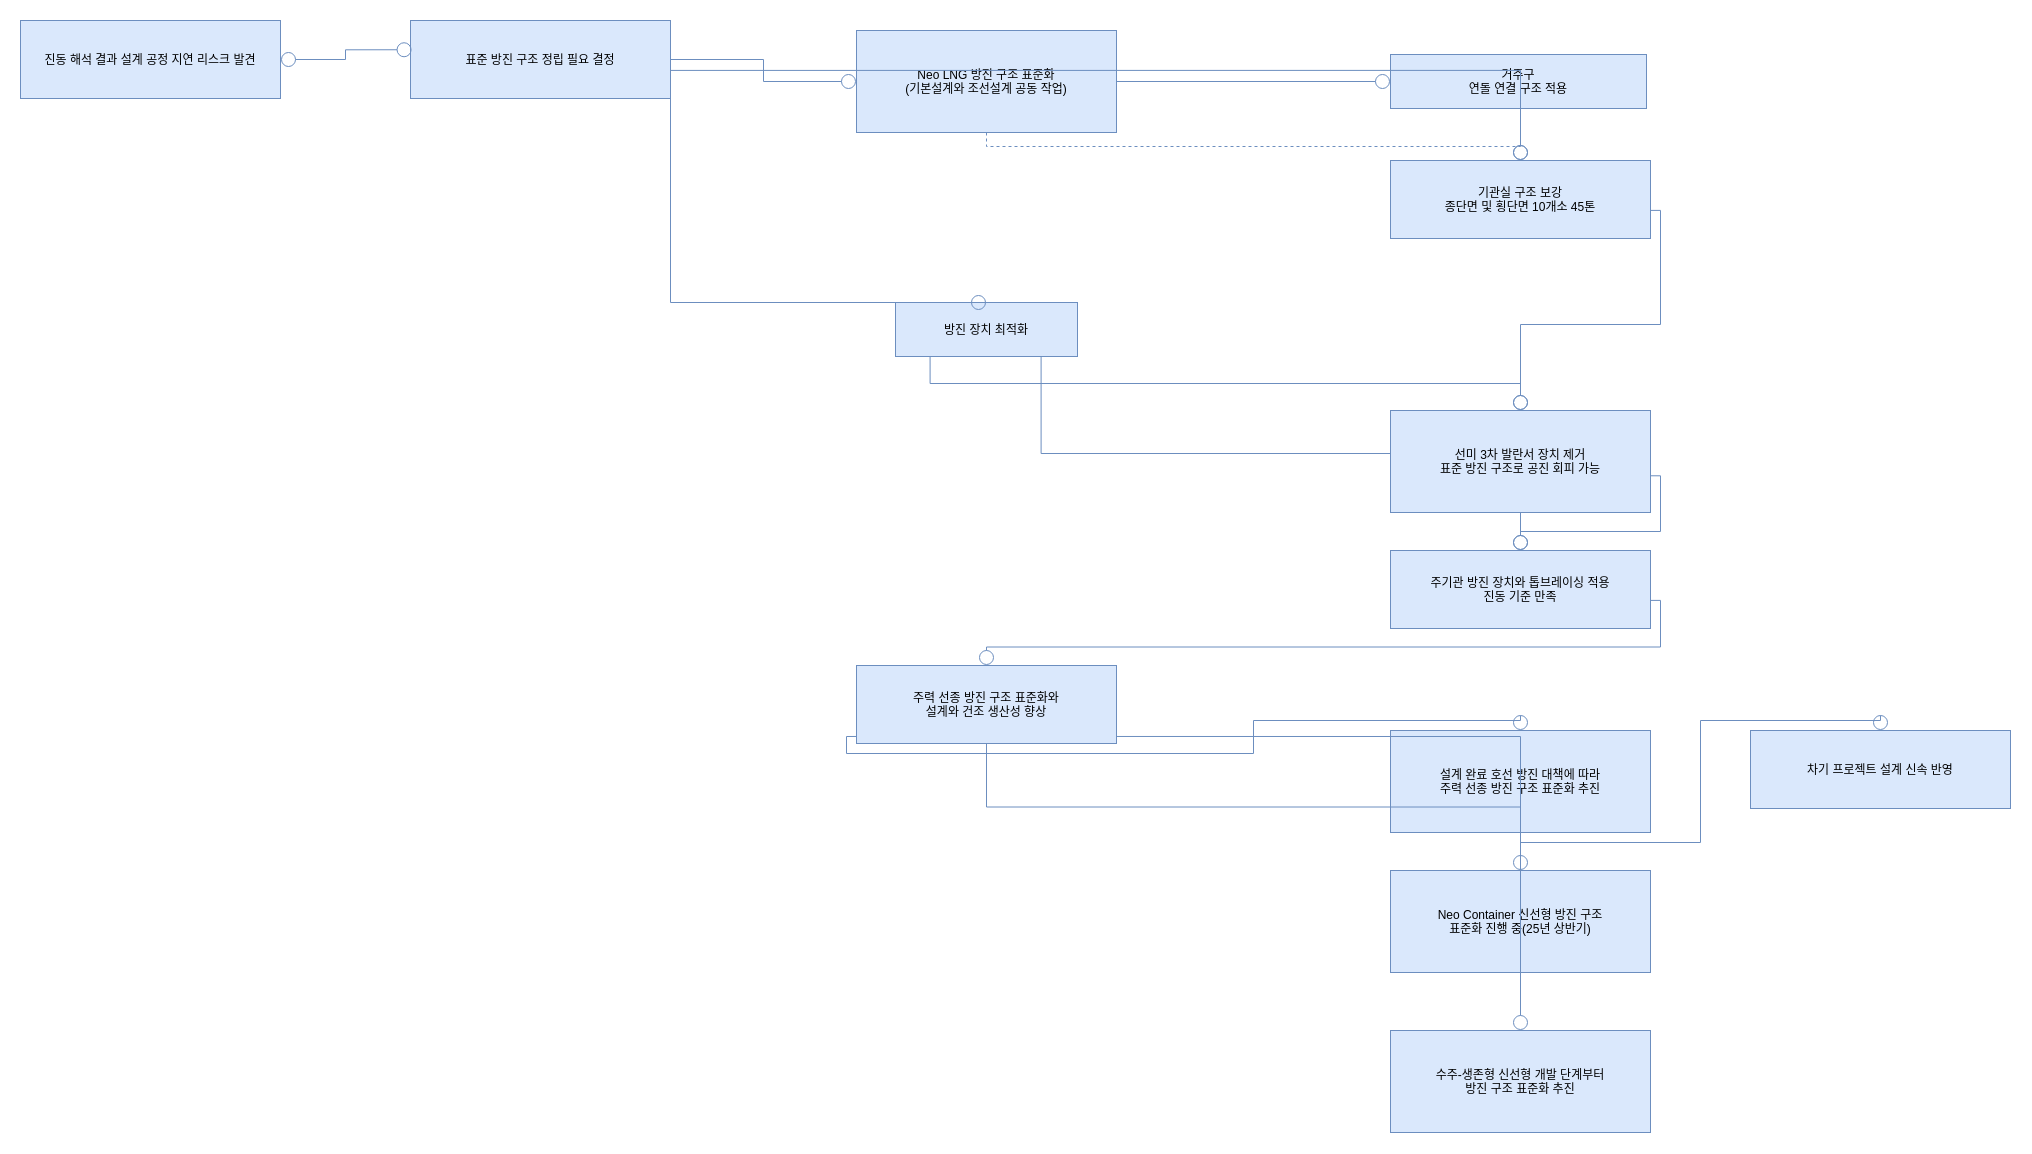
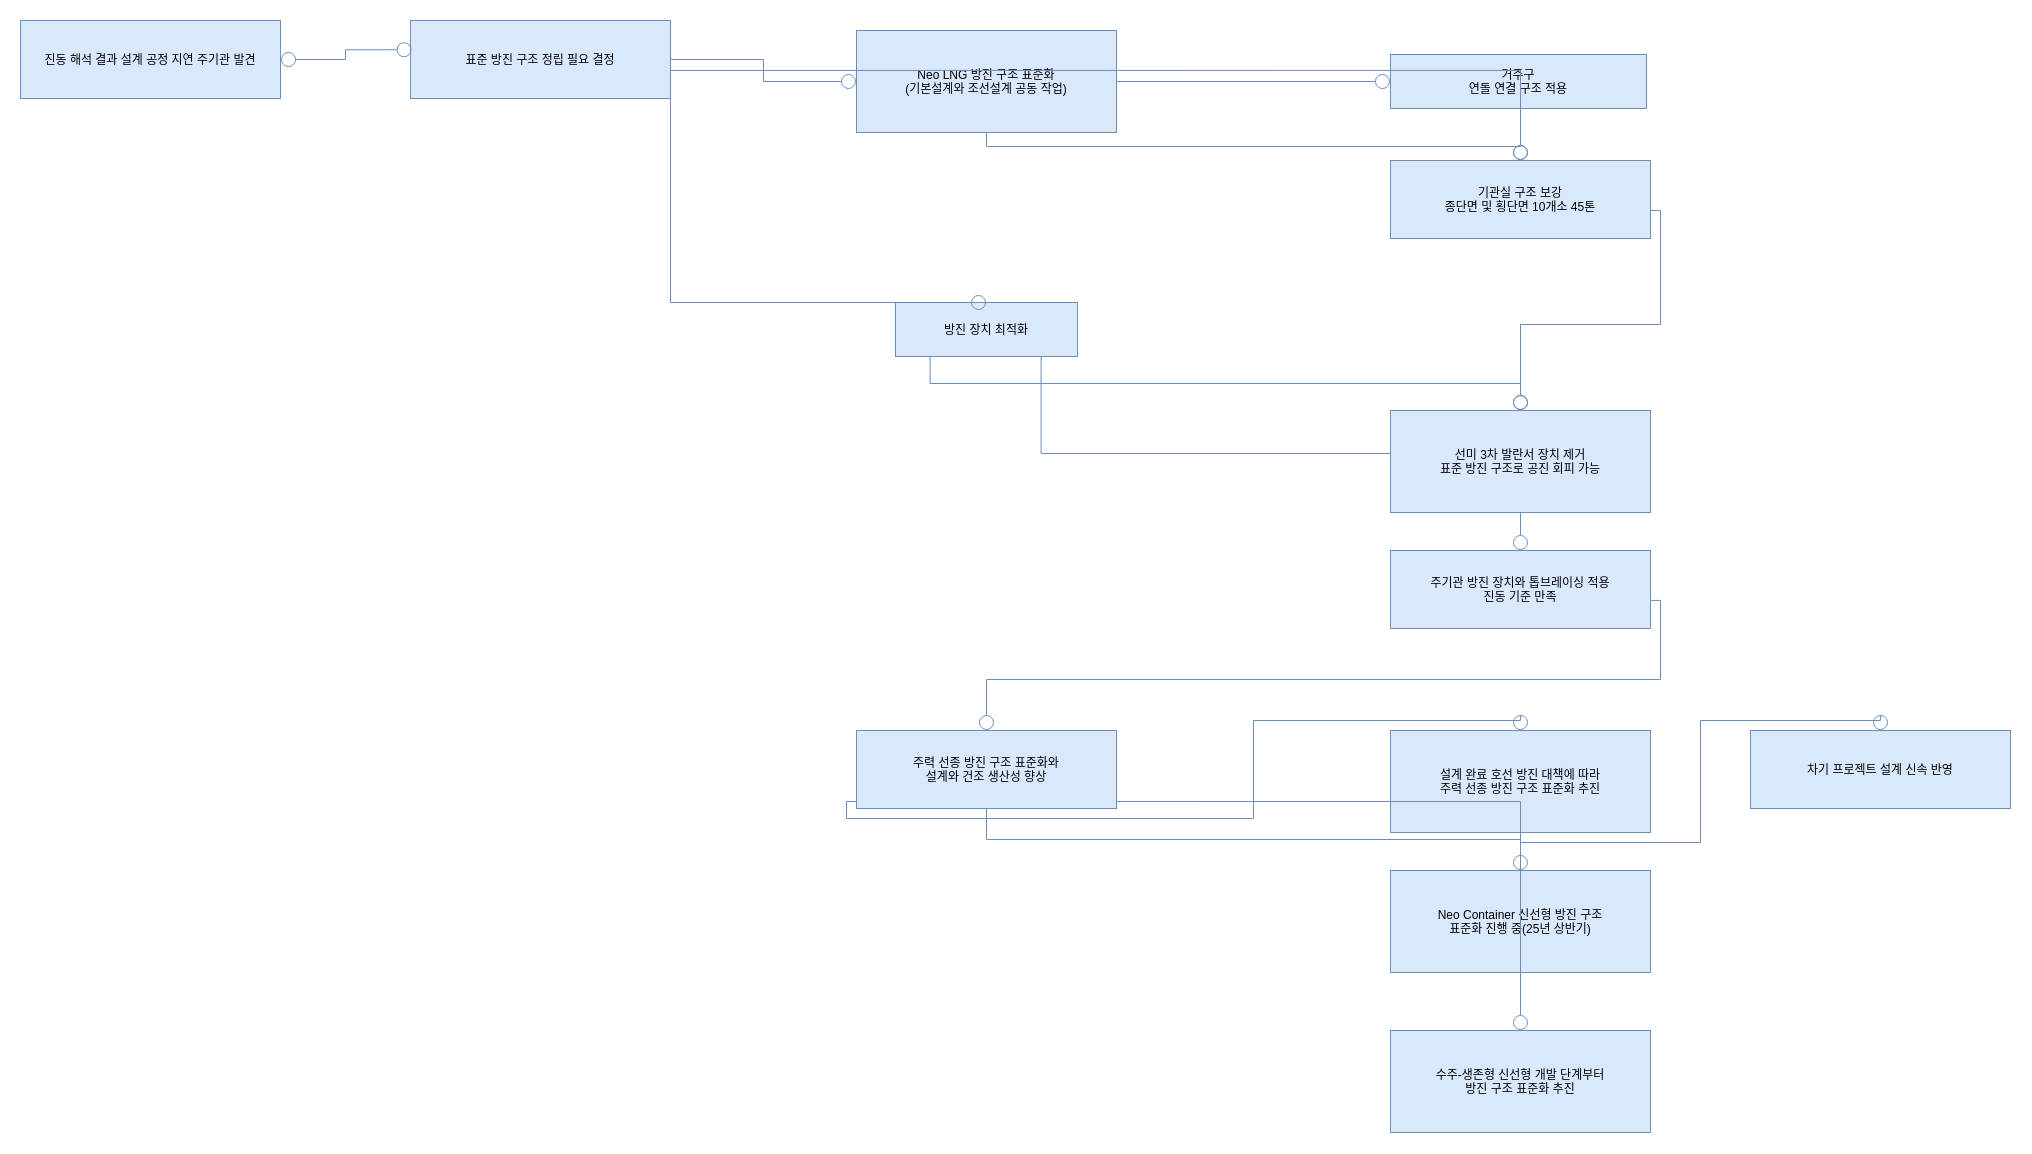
node "진동 해석 결과 설계 공정 지연 리스크 발견": label "진동 해석 결과 설계 공정 지연 리스크 발견" -> "진동 해석 결과 설계 공정 지연 주기관 발견"
edge "Neo LNG 방진 구조 표준화 (기본설계와 조선설계 공동 작업)" -> "기관실 구조 보강 종단면 및 횡단면 10개소 45톤": style dashed -> solid
edge "선미 3차 발란서 장치 제거 표준 방진 구조로 공진 회피 가능" -> "주기관 방진 장치와 톱브레이싱 적용 진동 기준 만족": removed
node "주력 선종 방진 구조 표준화와 설계와 건조 생산성 향상": moved (987, 705) -> (987, 770)
